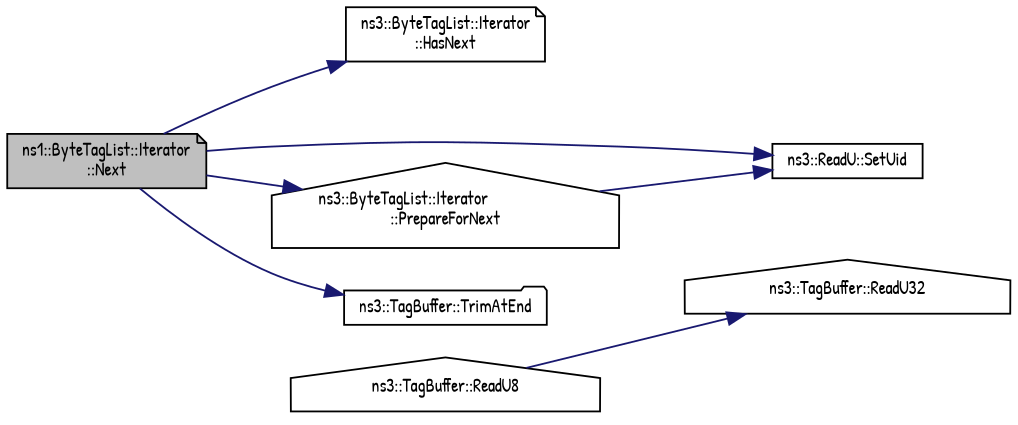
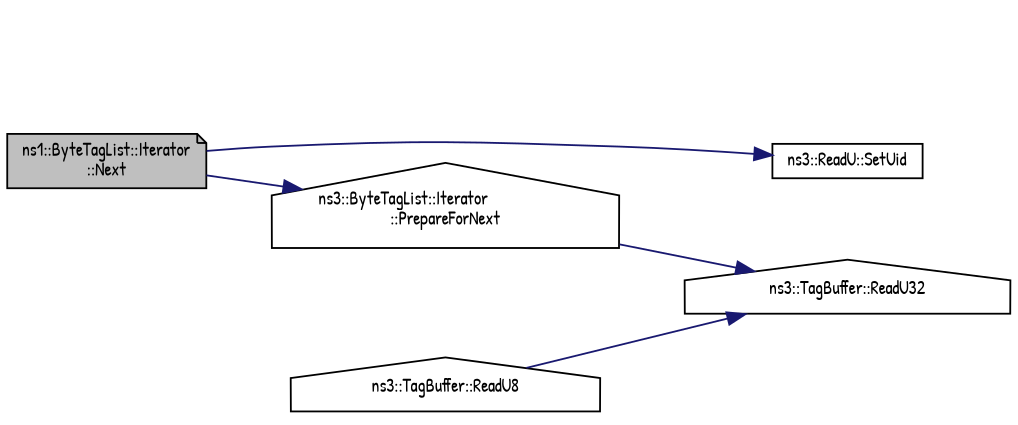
node "ns3::ByteTagList::Iterator ::HasNext": removed
edge "ns3::ByteTagList::Iterator ::PrepareForNext" -> "ns3::ReadU::SetUid": now "ns3::ByteTagList::Iterator ::PrepareForNext" -> "ns3::TagBuffer::ReadU32"
node "ns3::TagBuffer::TrimAtEnd": removed
